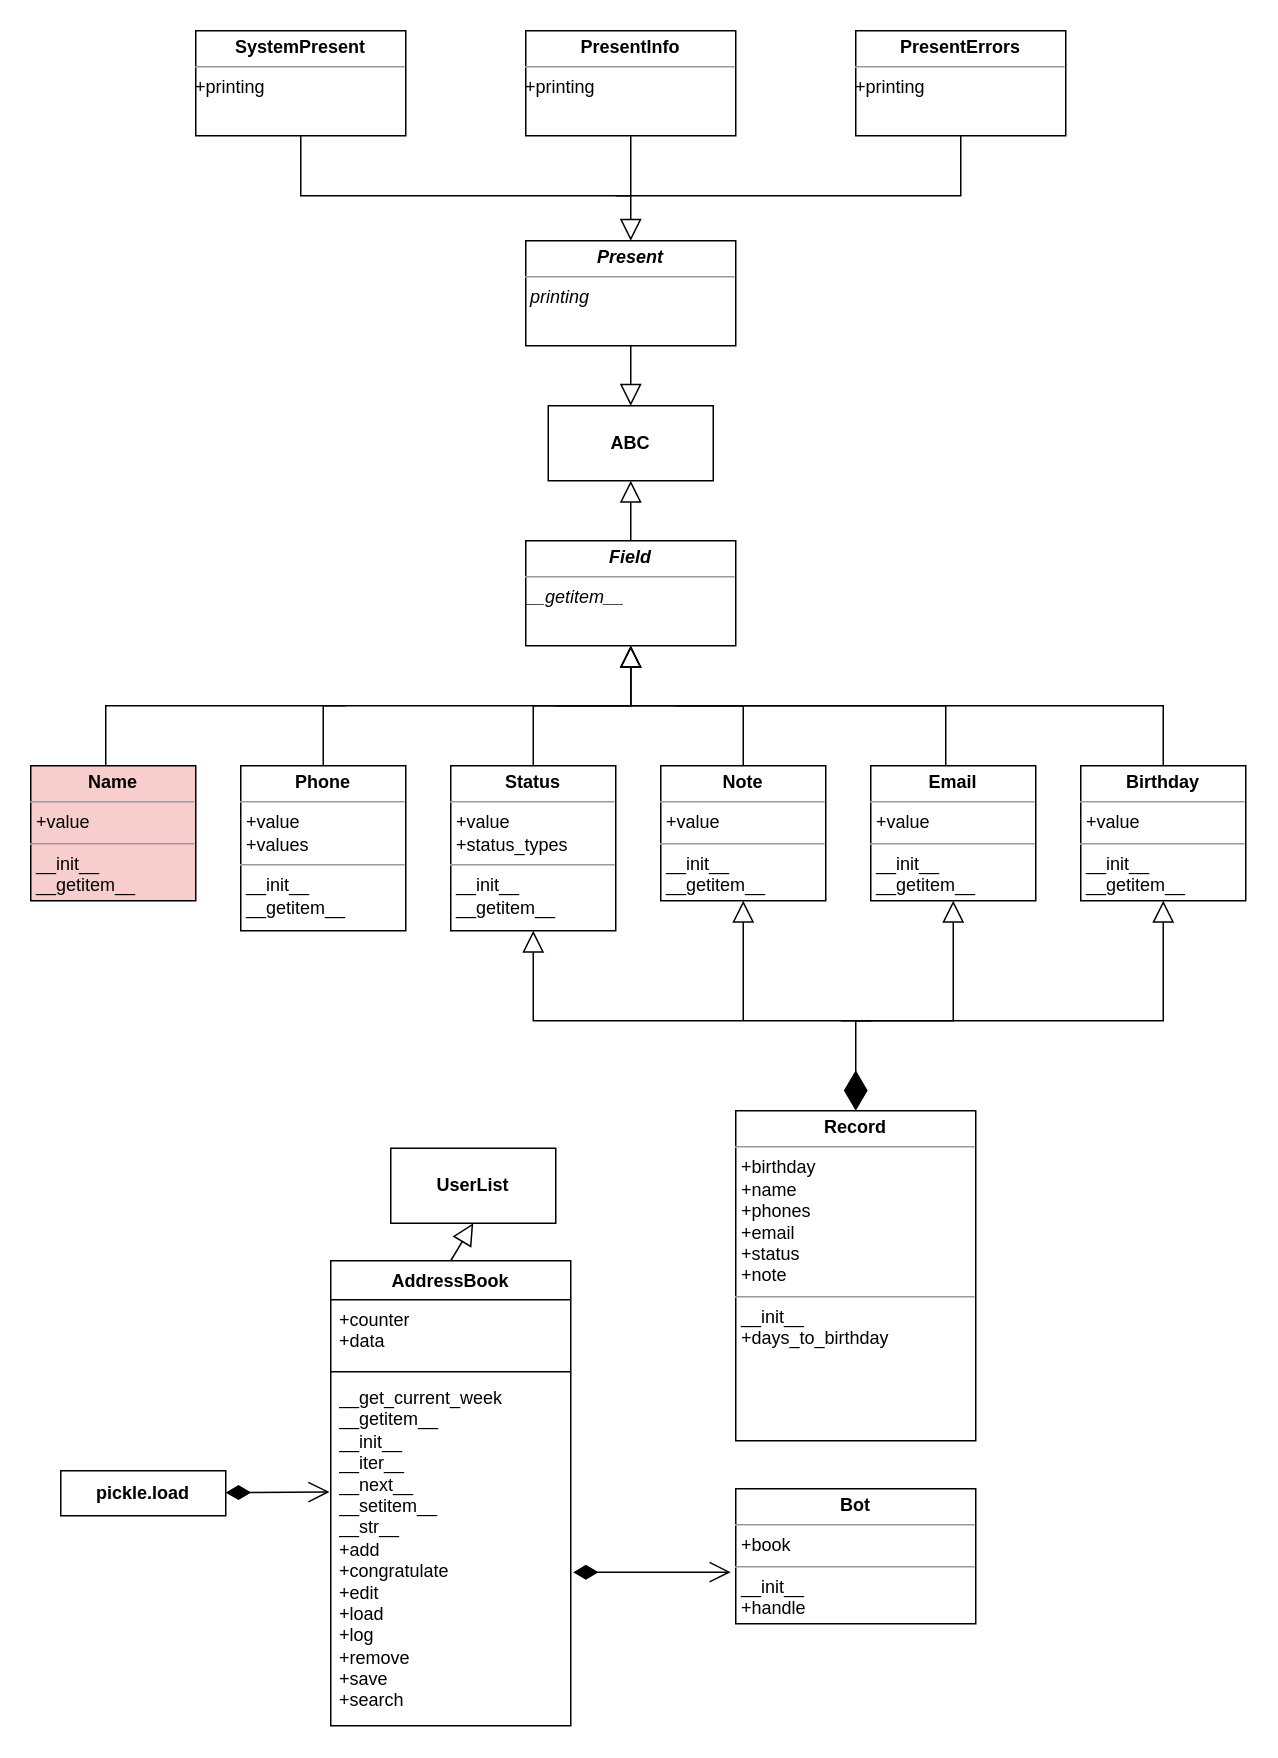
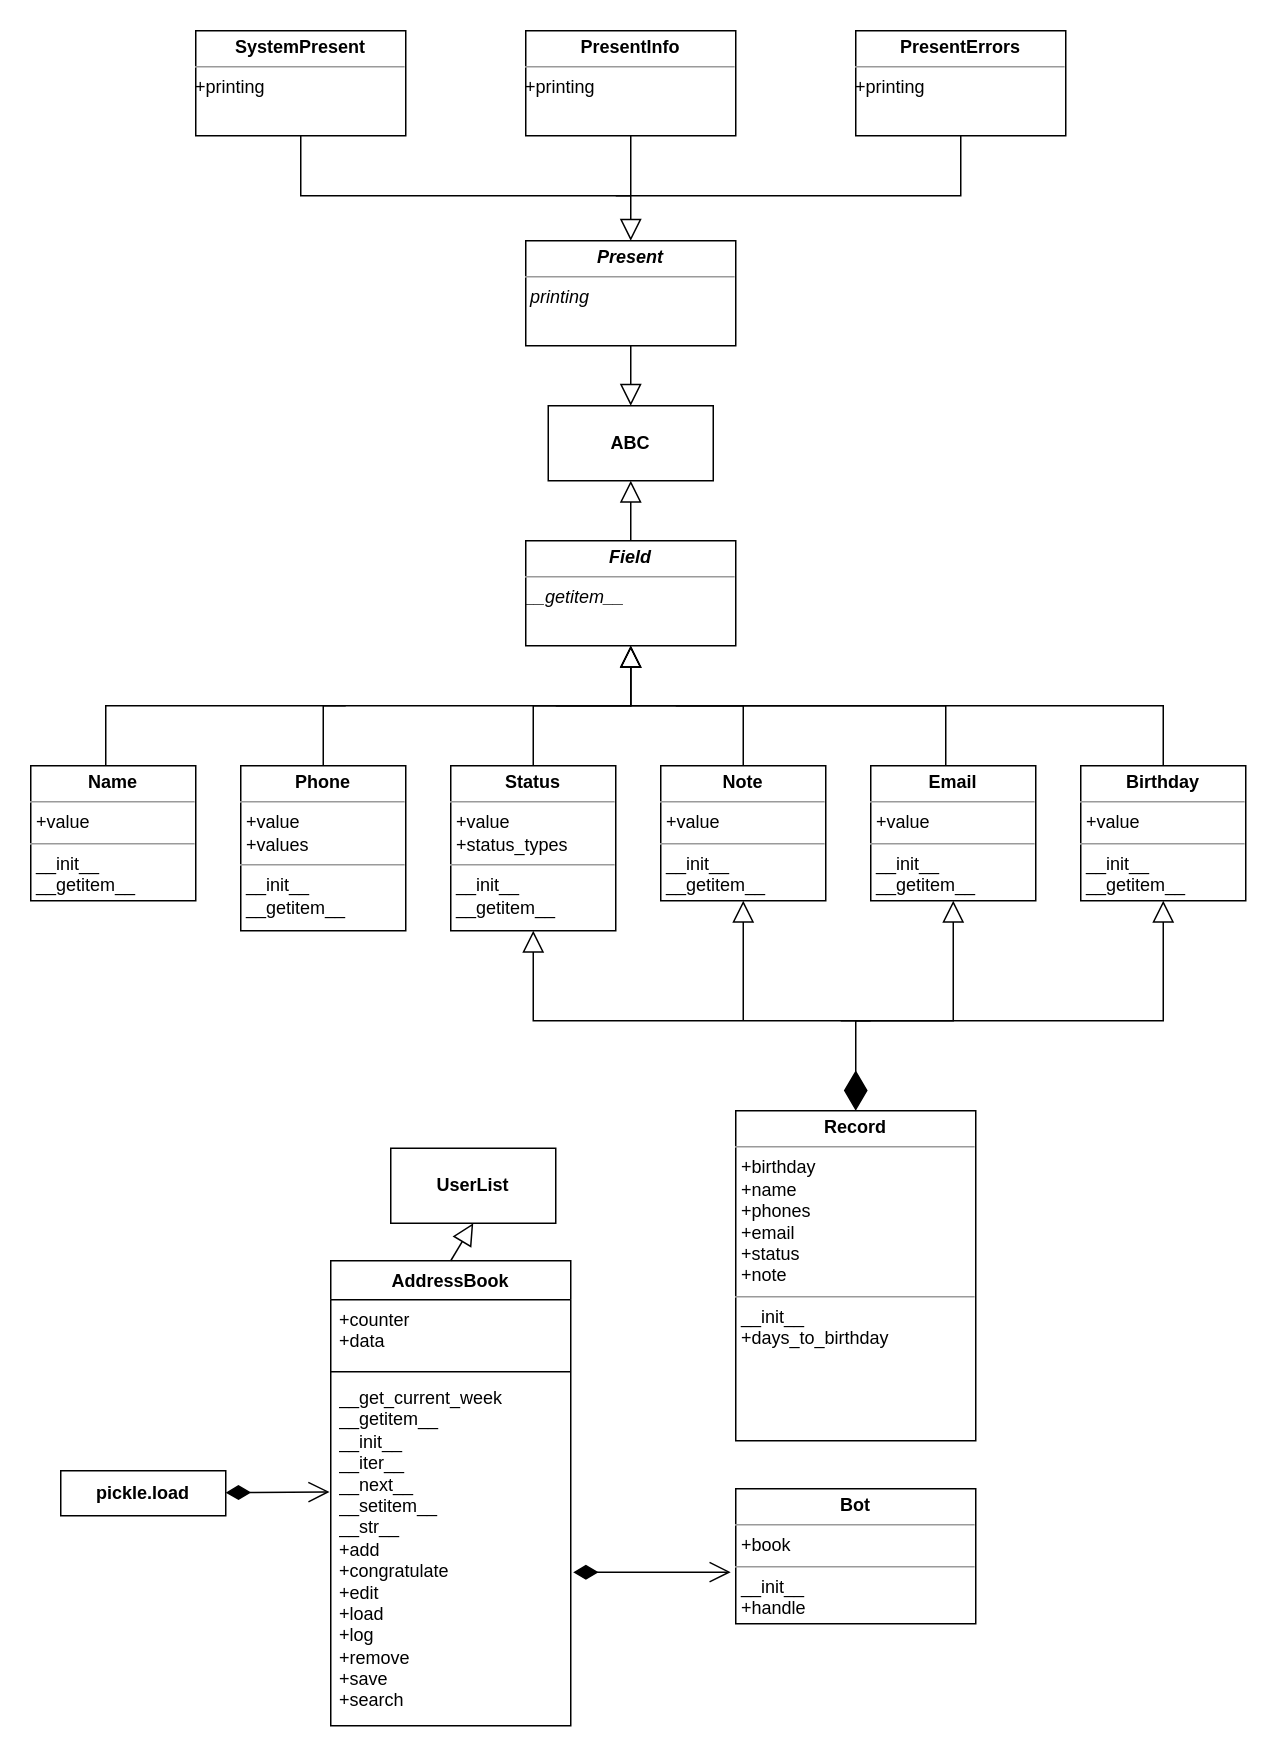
node "Name +value __init__ __getitem__": fillcolor #f8cecc -> #ffffff
